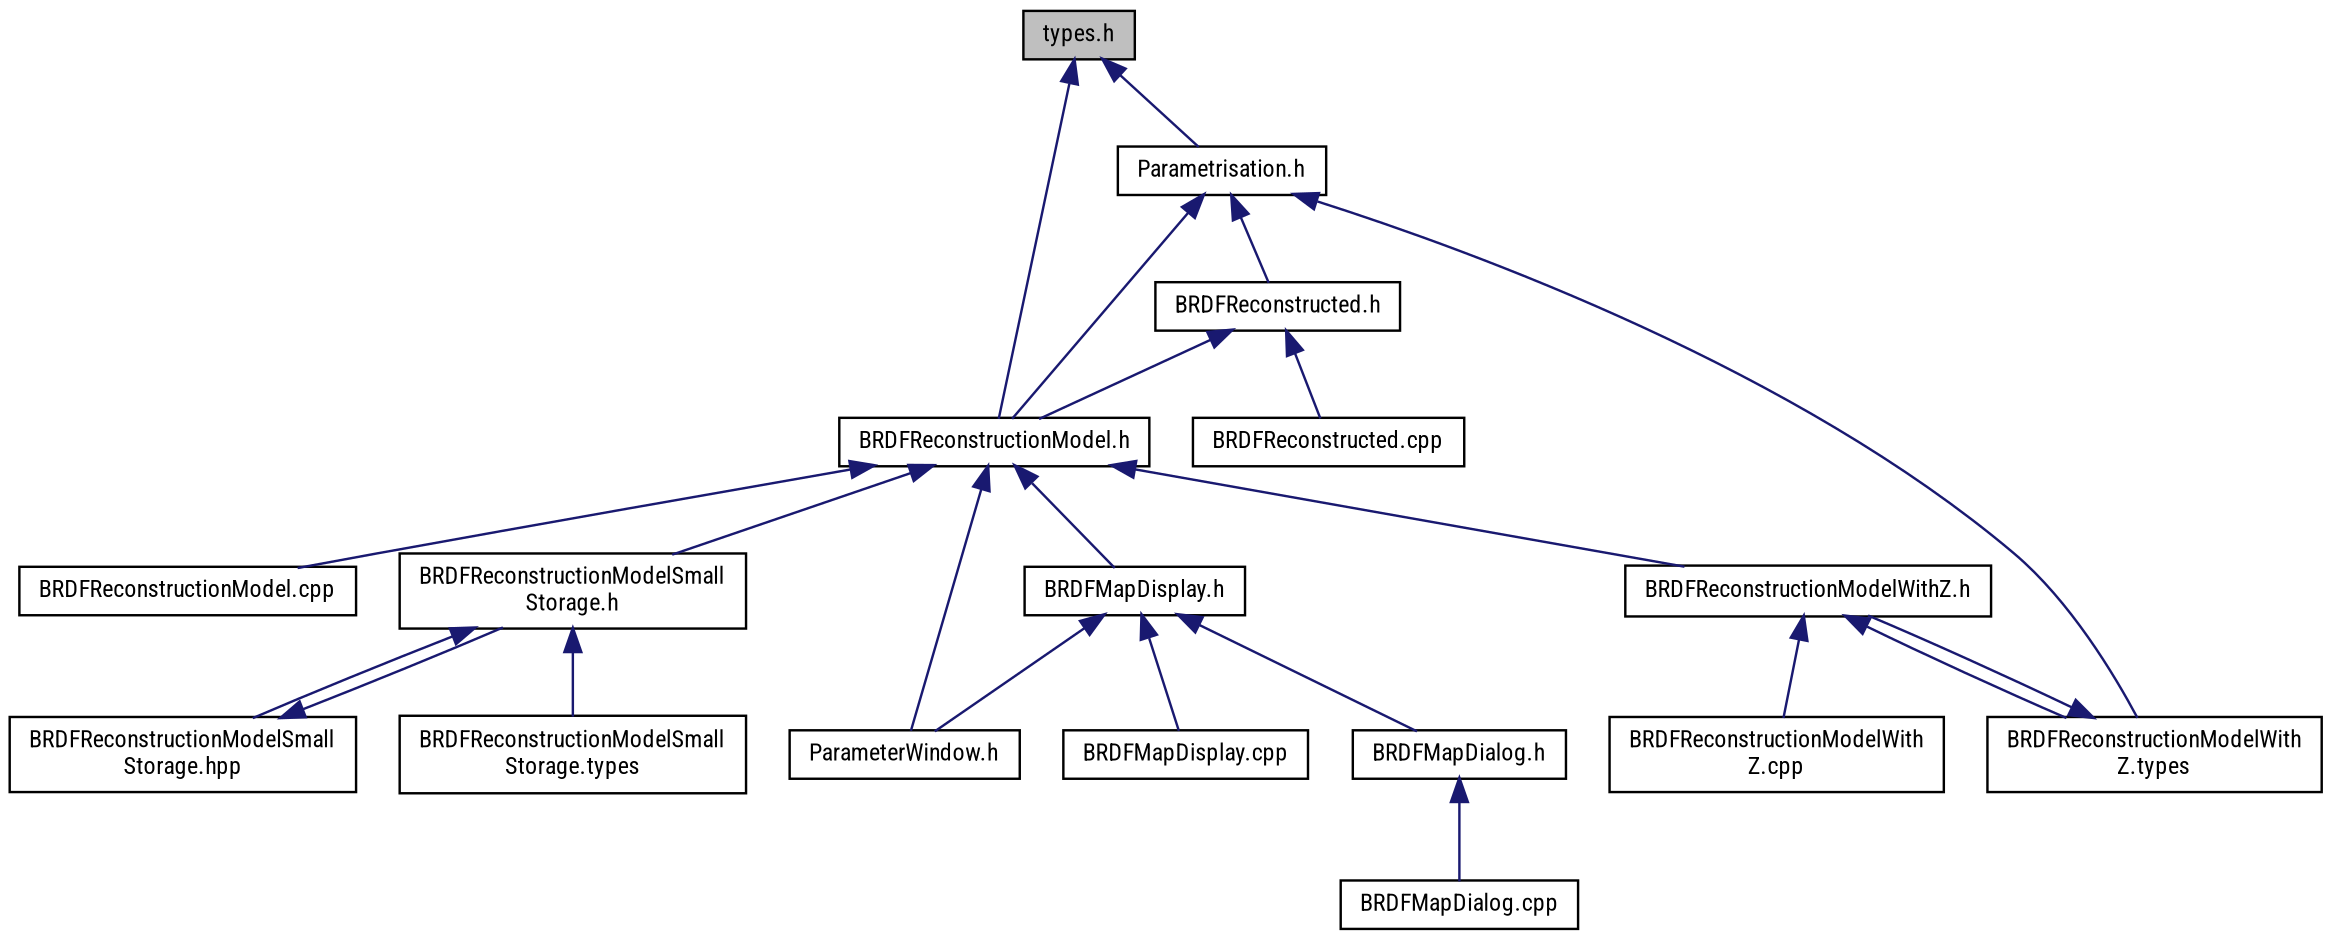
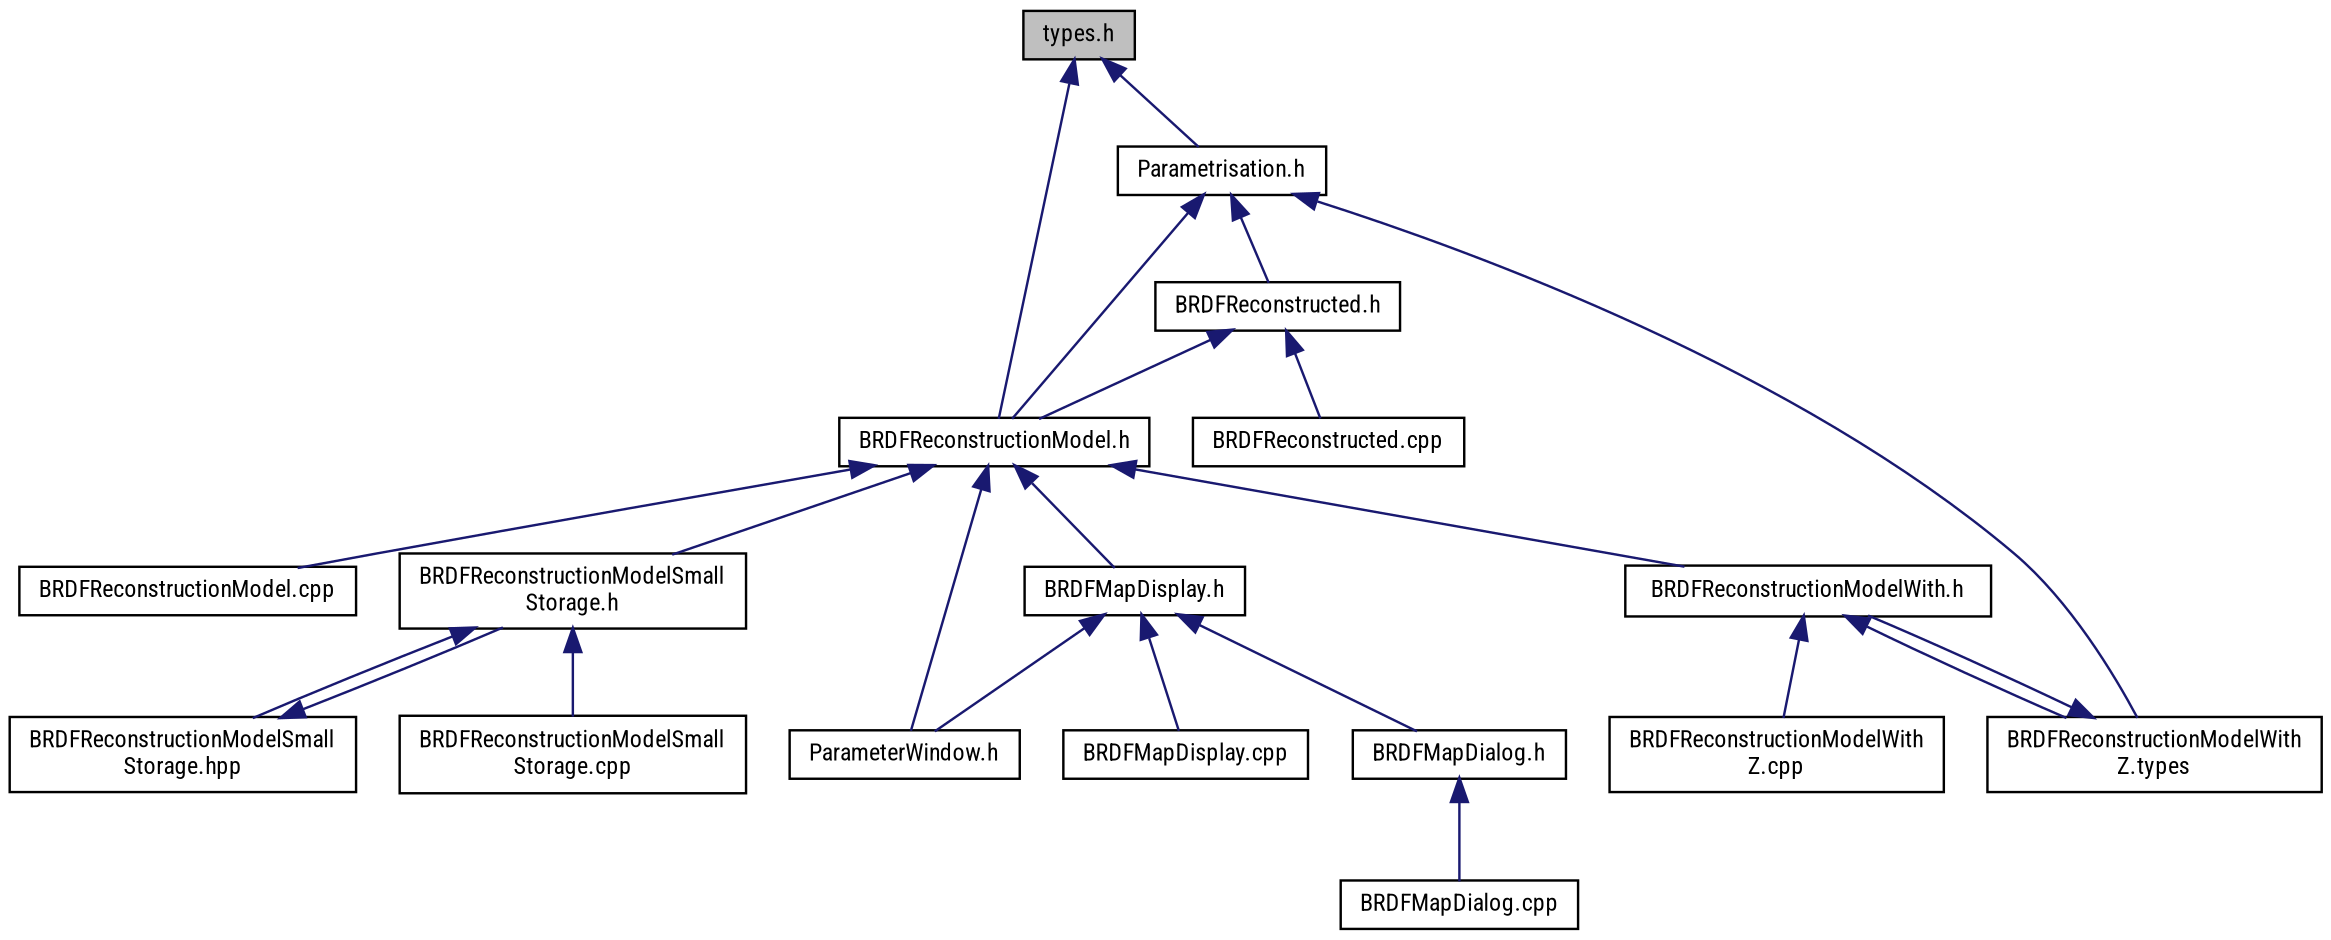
node "BRDFReconstructionModelWithZ.h": label "BRDFReconstructionModelWithZ.h" -> "BRDFReconstructionModelWith.h"
node "BRDFReconstructionModelSmall Storage.types": label "BRDFReconstructionModelSmall Storage.types" -> "BRDFReconstructionModelSmall Storage.cpp"
